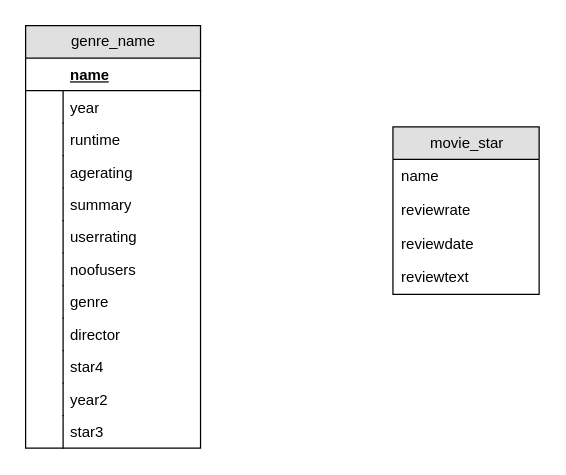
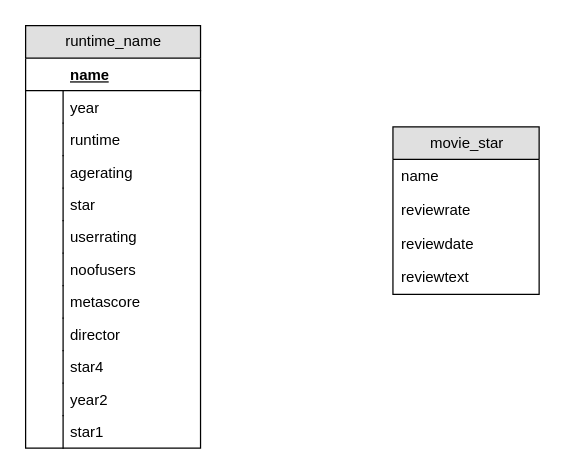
node "genre_name": label "genre_name" -> "runtime_name"
node "summary": label "summary" -> "star"
node "genre": label "genre" -> "metascore"
node "star3": label "star3" -> "star1"
